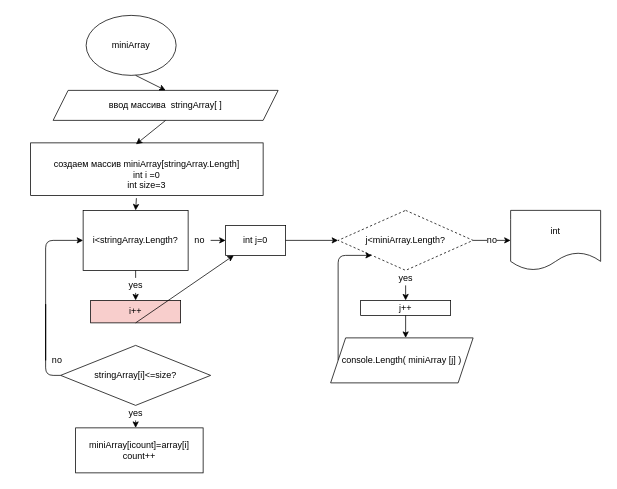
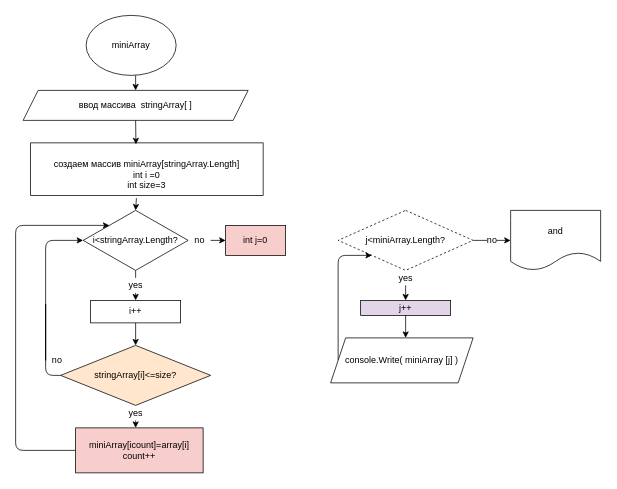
node "ввод массива stringArray[ ]": moved (165, 105) -> (135, 105)
node "int": label "int" -> "and"
node "i<stringArray.Length?": shape rectangle -> diamond
node "int j=0": fillcolor #ffffff -> #f8cecc
edge "int j=0" -> "j<miniArray.Length?": removed
edge "i++" -> "int j=0": now "i++" -> "stringArray[i]<=size?"
node "j++": fillcolor #ffffff -> #e1d5e7
node "i++": fillcolor #f8cecc -> #ffffff
edge "miniArray[icount]=array[i] count++" -> "i<stringArray.Length?": added
node "console.Length( miniArray [j] )": label "console.Length( miniArray [j] )" -> "console.Write( miniArray [j] )"
node "stringArray[i]<=size?": fillcolor #ffffff -> #ffe6cc
node "miniArray[icount]=array[i] count++": fillcolor #ffffff -> #f8cecc
